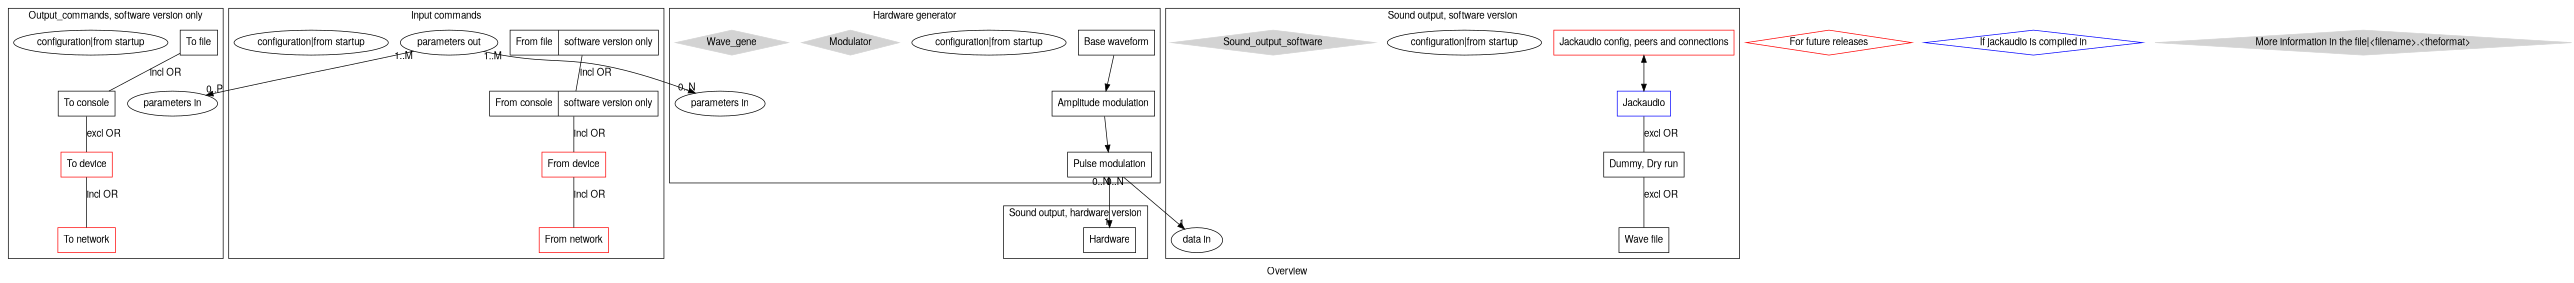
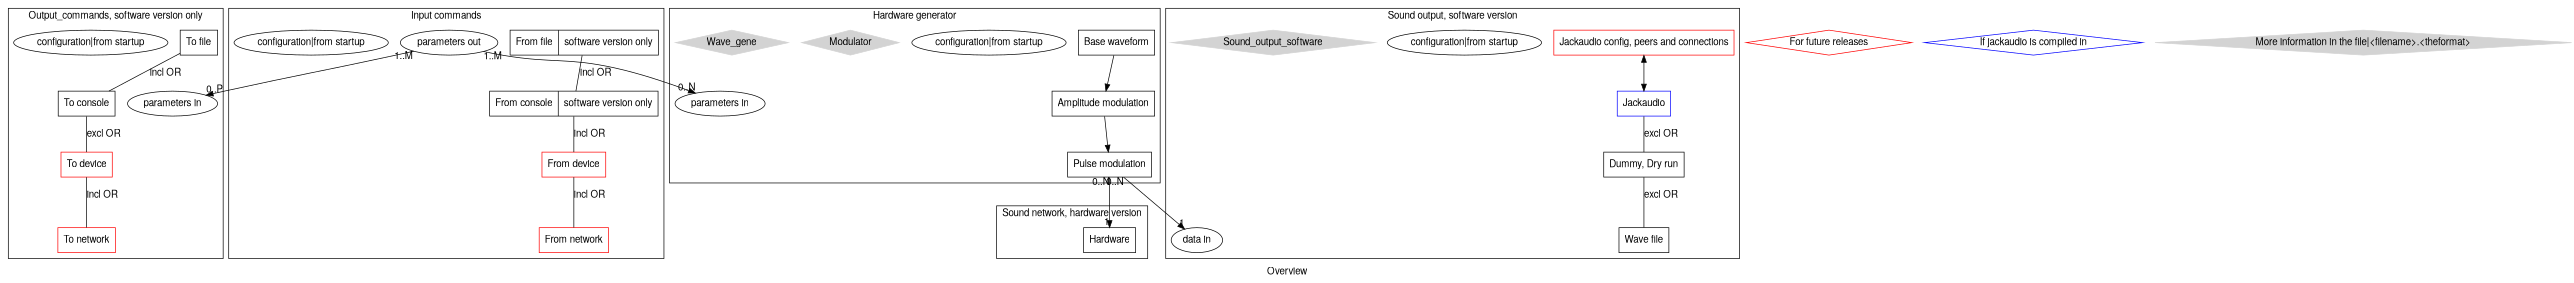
cluster "Sound output, hardware version": label "Sound output, hardware version" -> "Sound network, hardware version"
